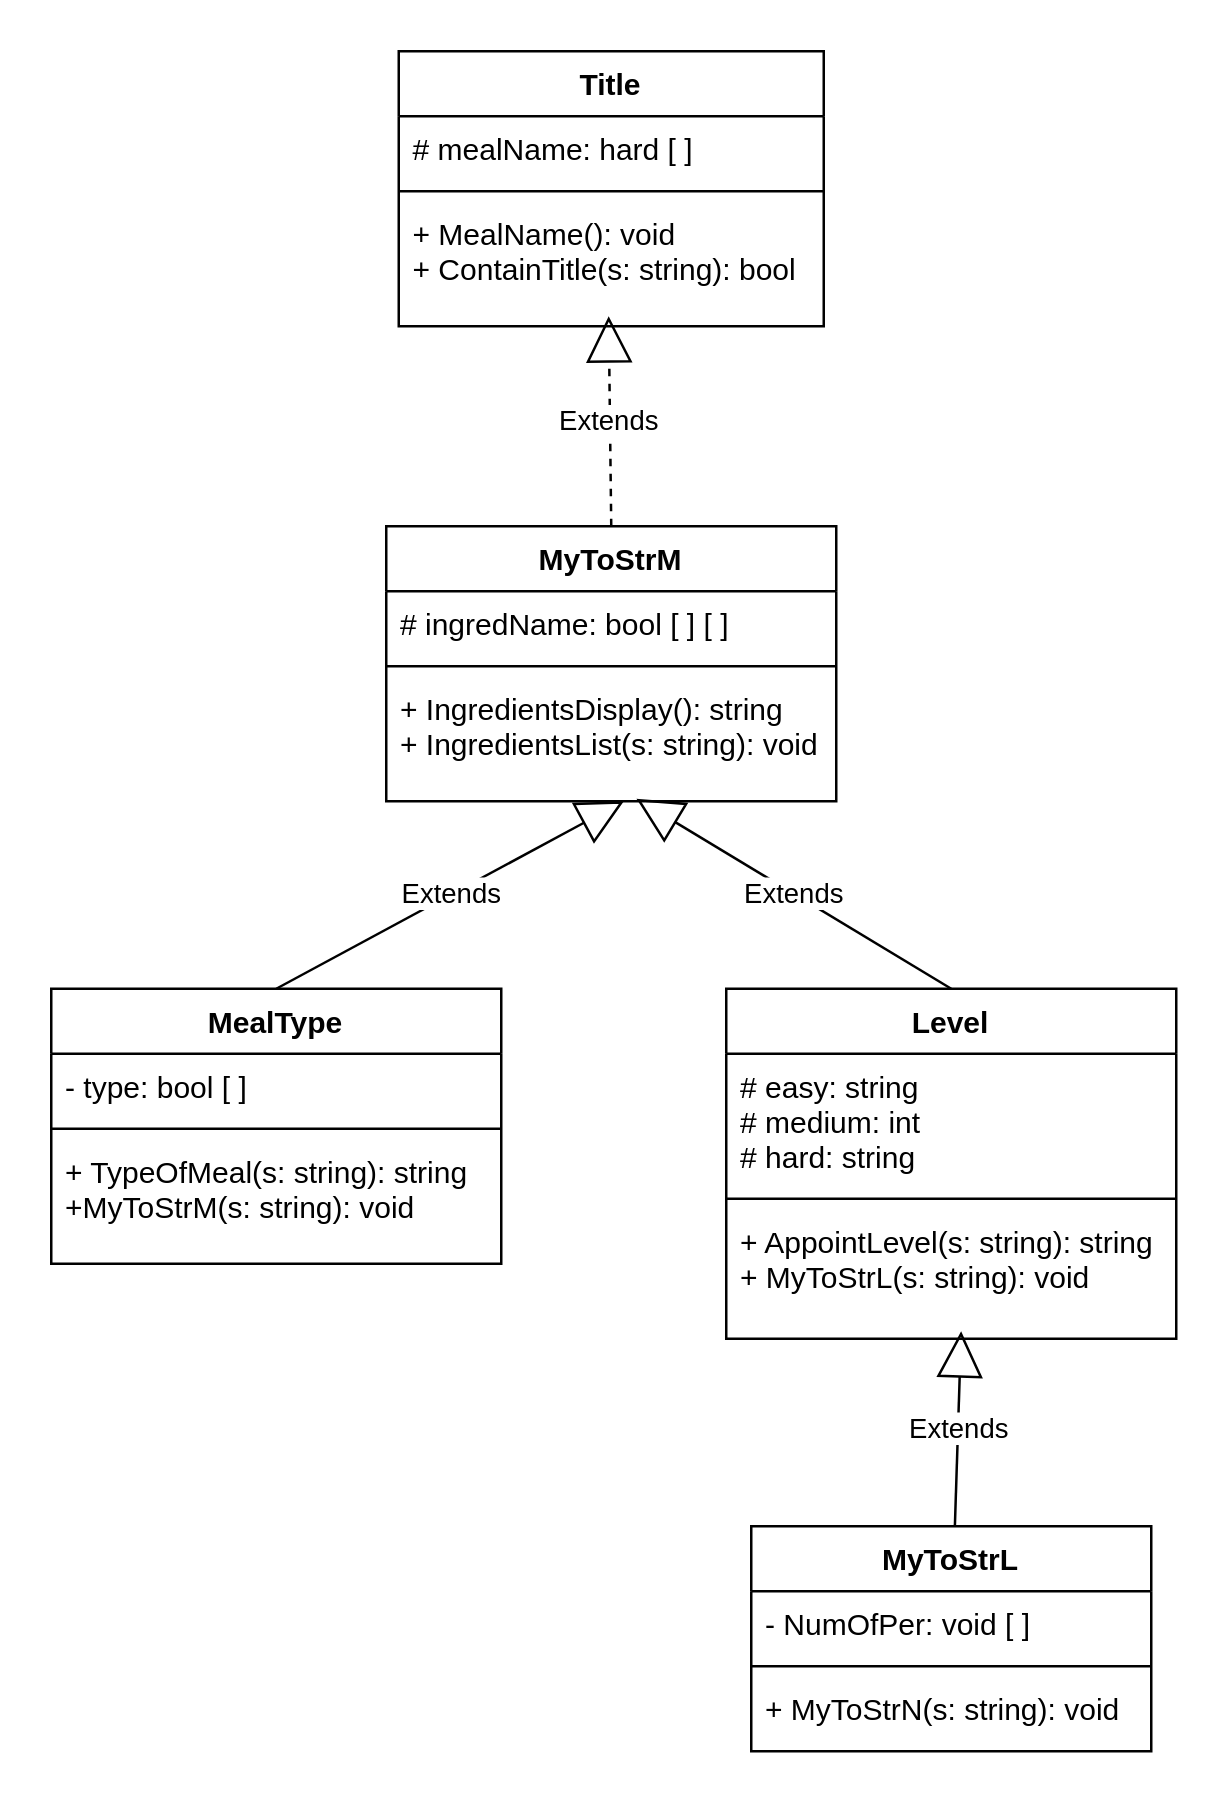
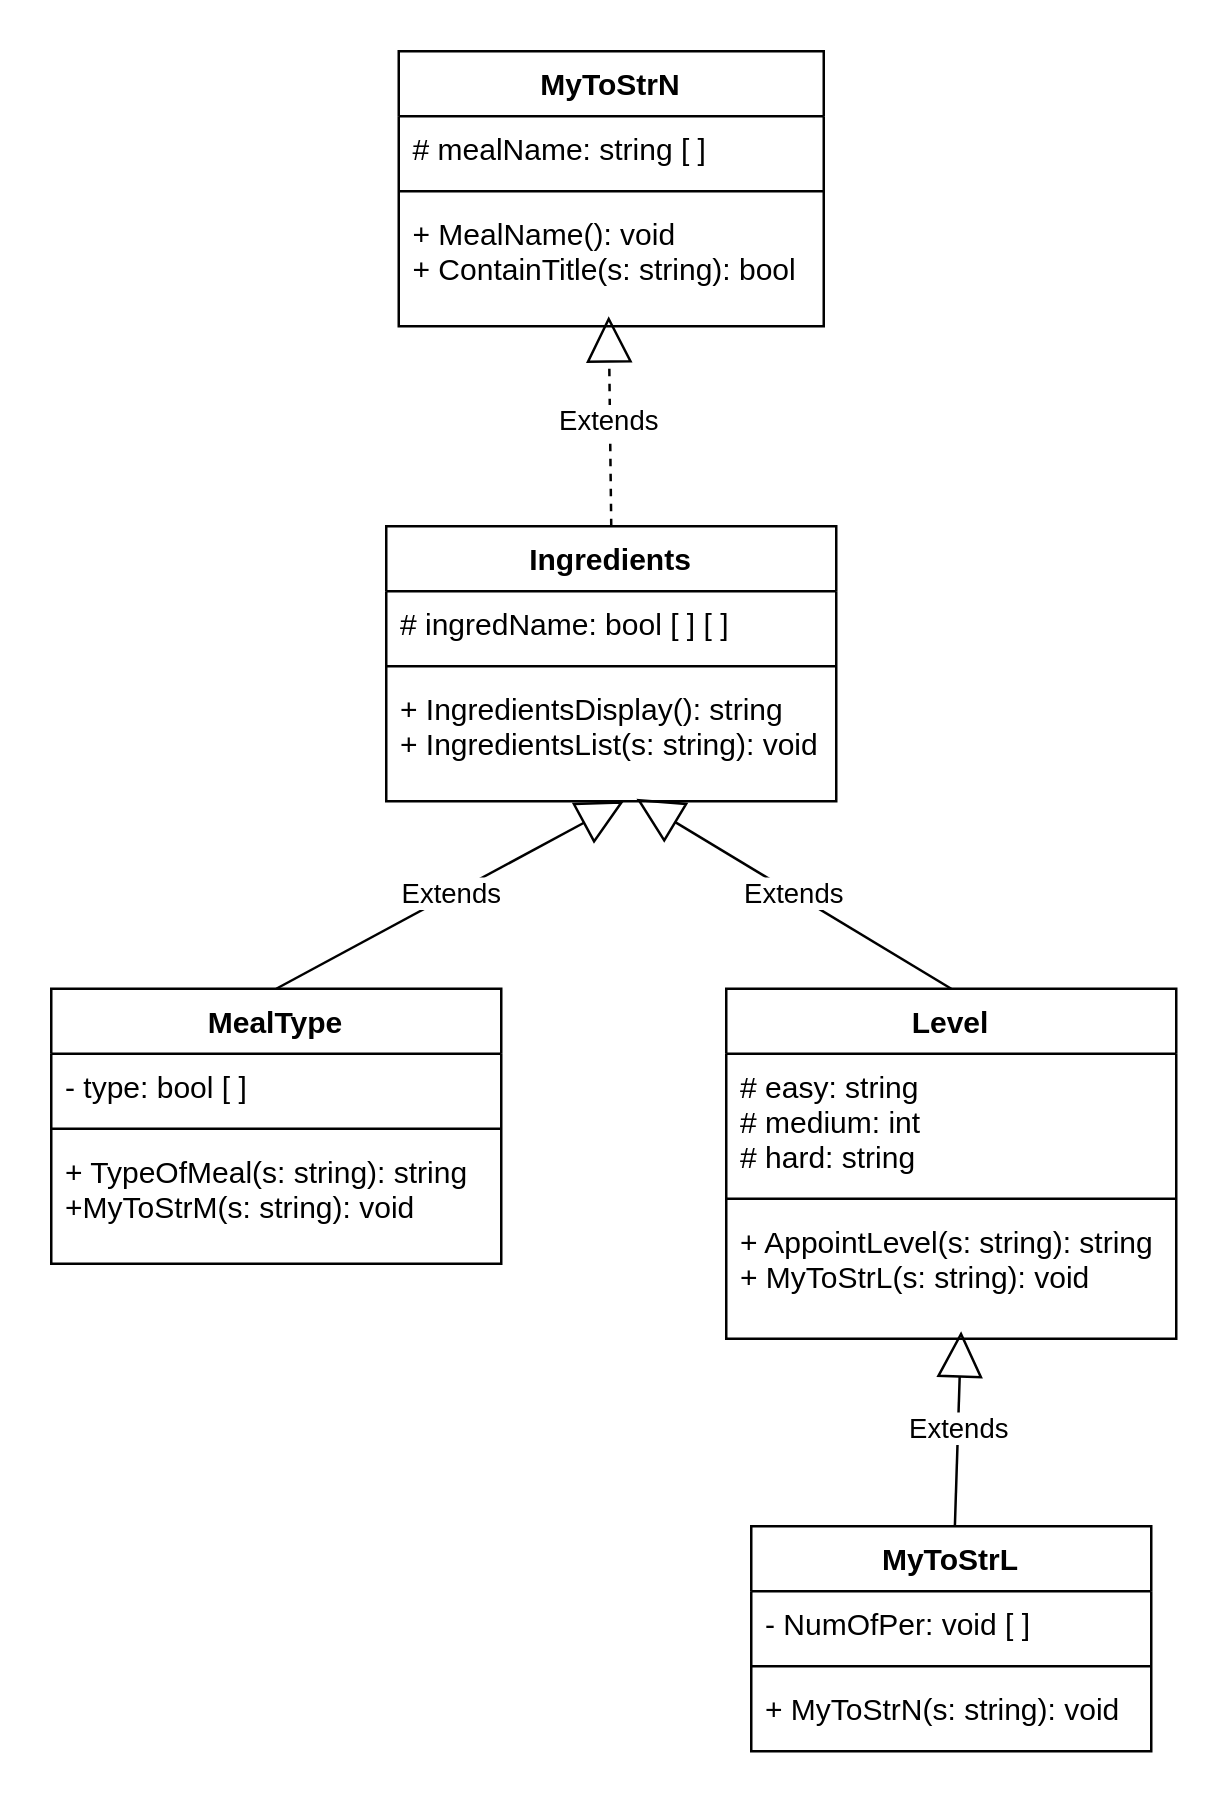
node "Title": label "Title" -> "MyToStrN"
node "# mealName: hard [ ]": label "# mealName: hard [ ]" -> "# mealName: string [ ]"
node "MyToStrM": label "MyToStrM" -> "Ingredients"
